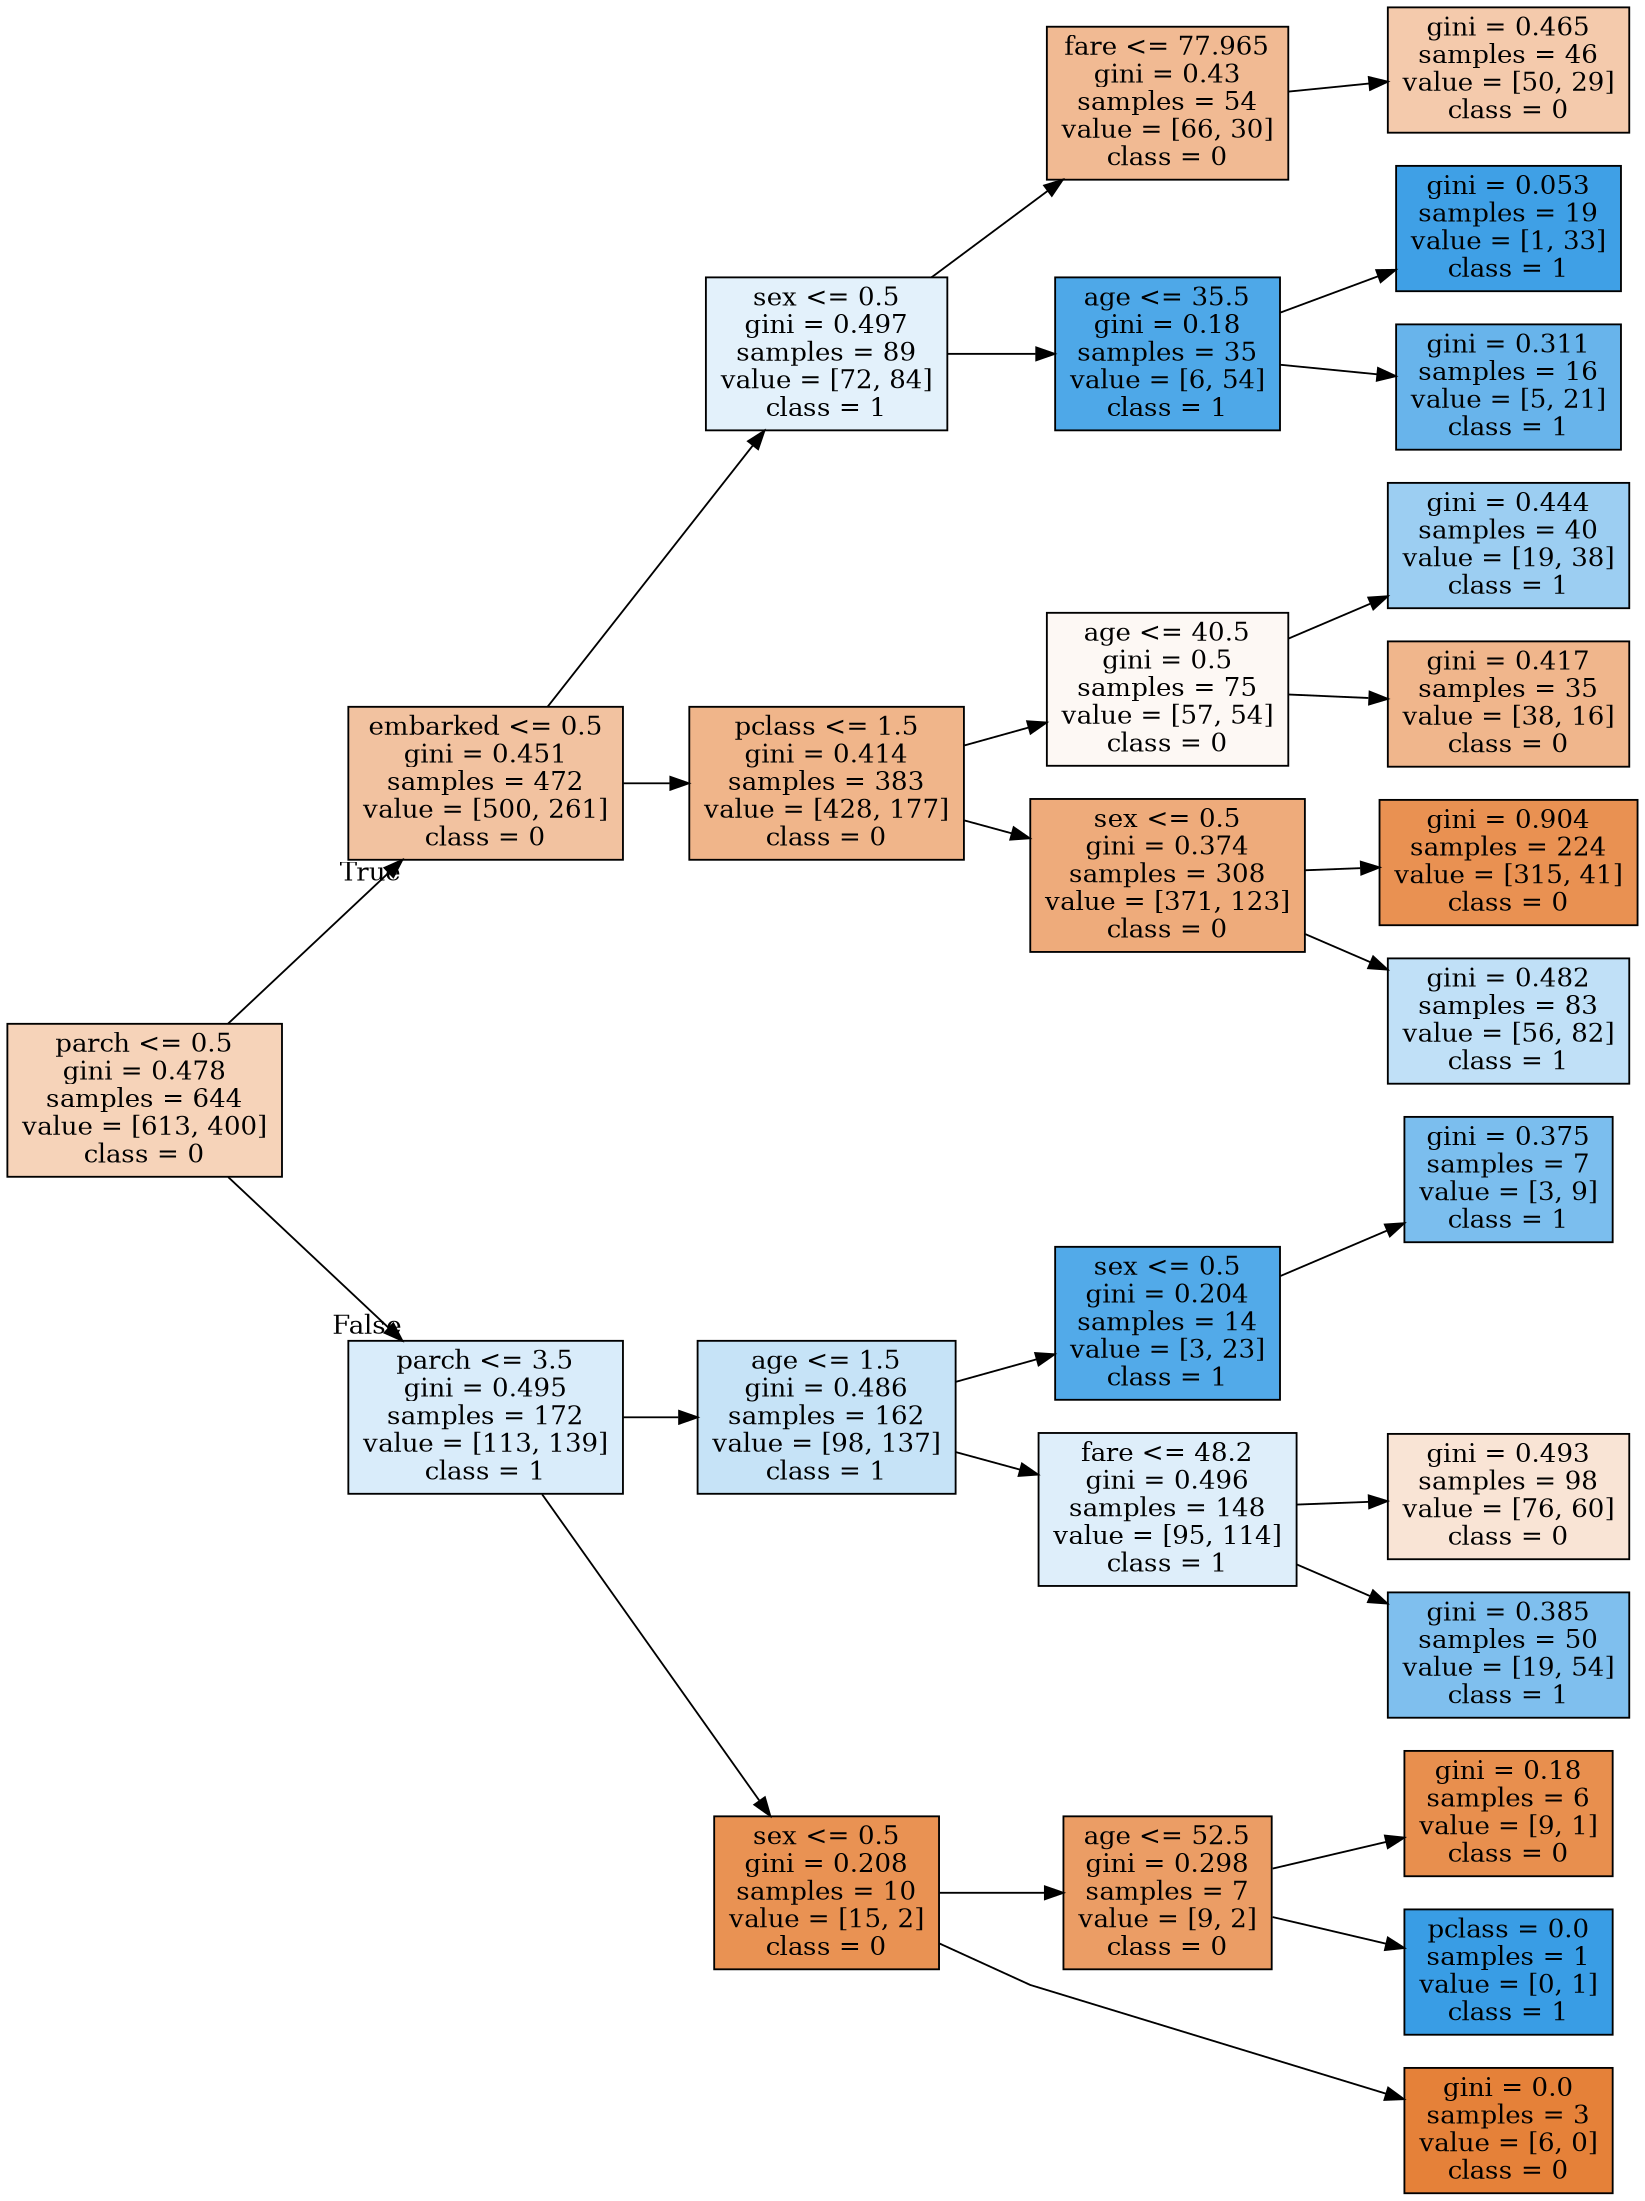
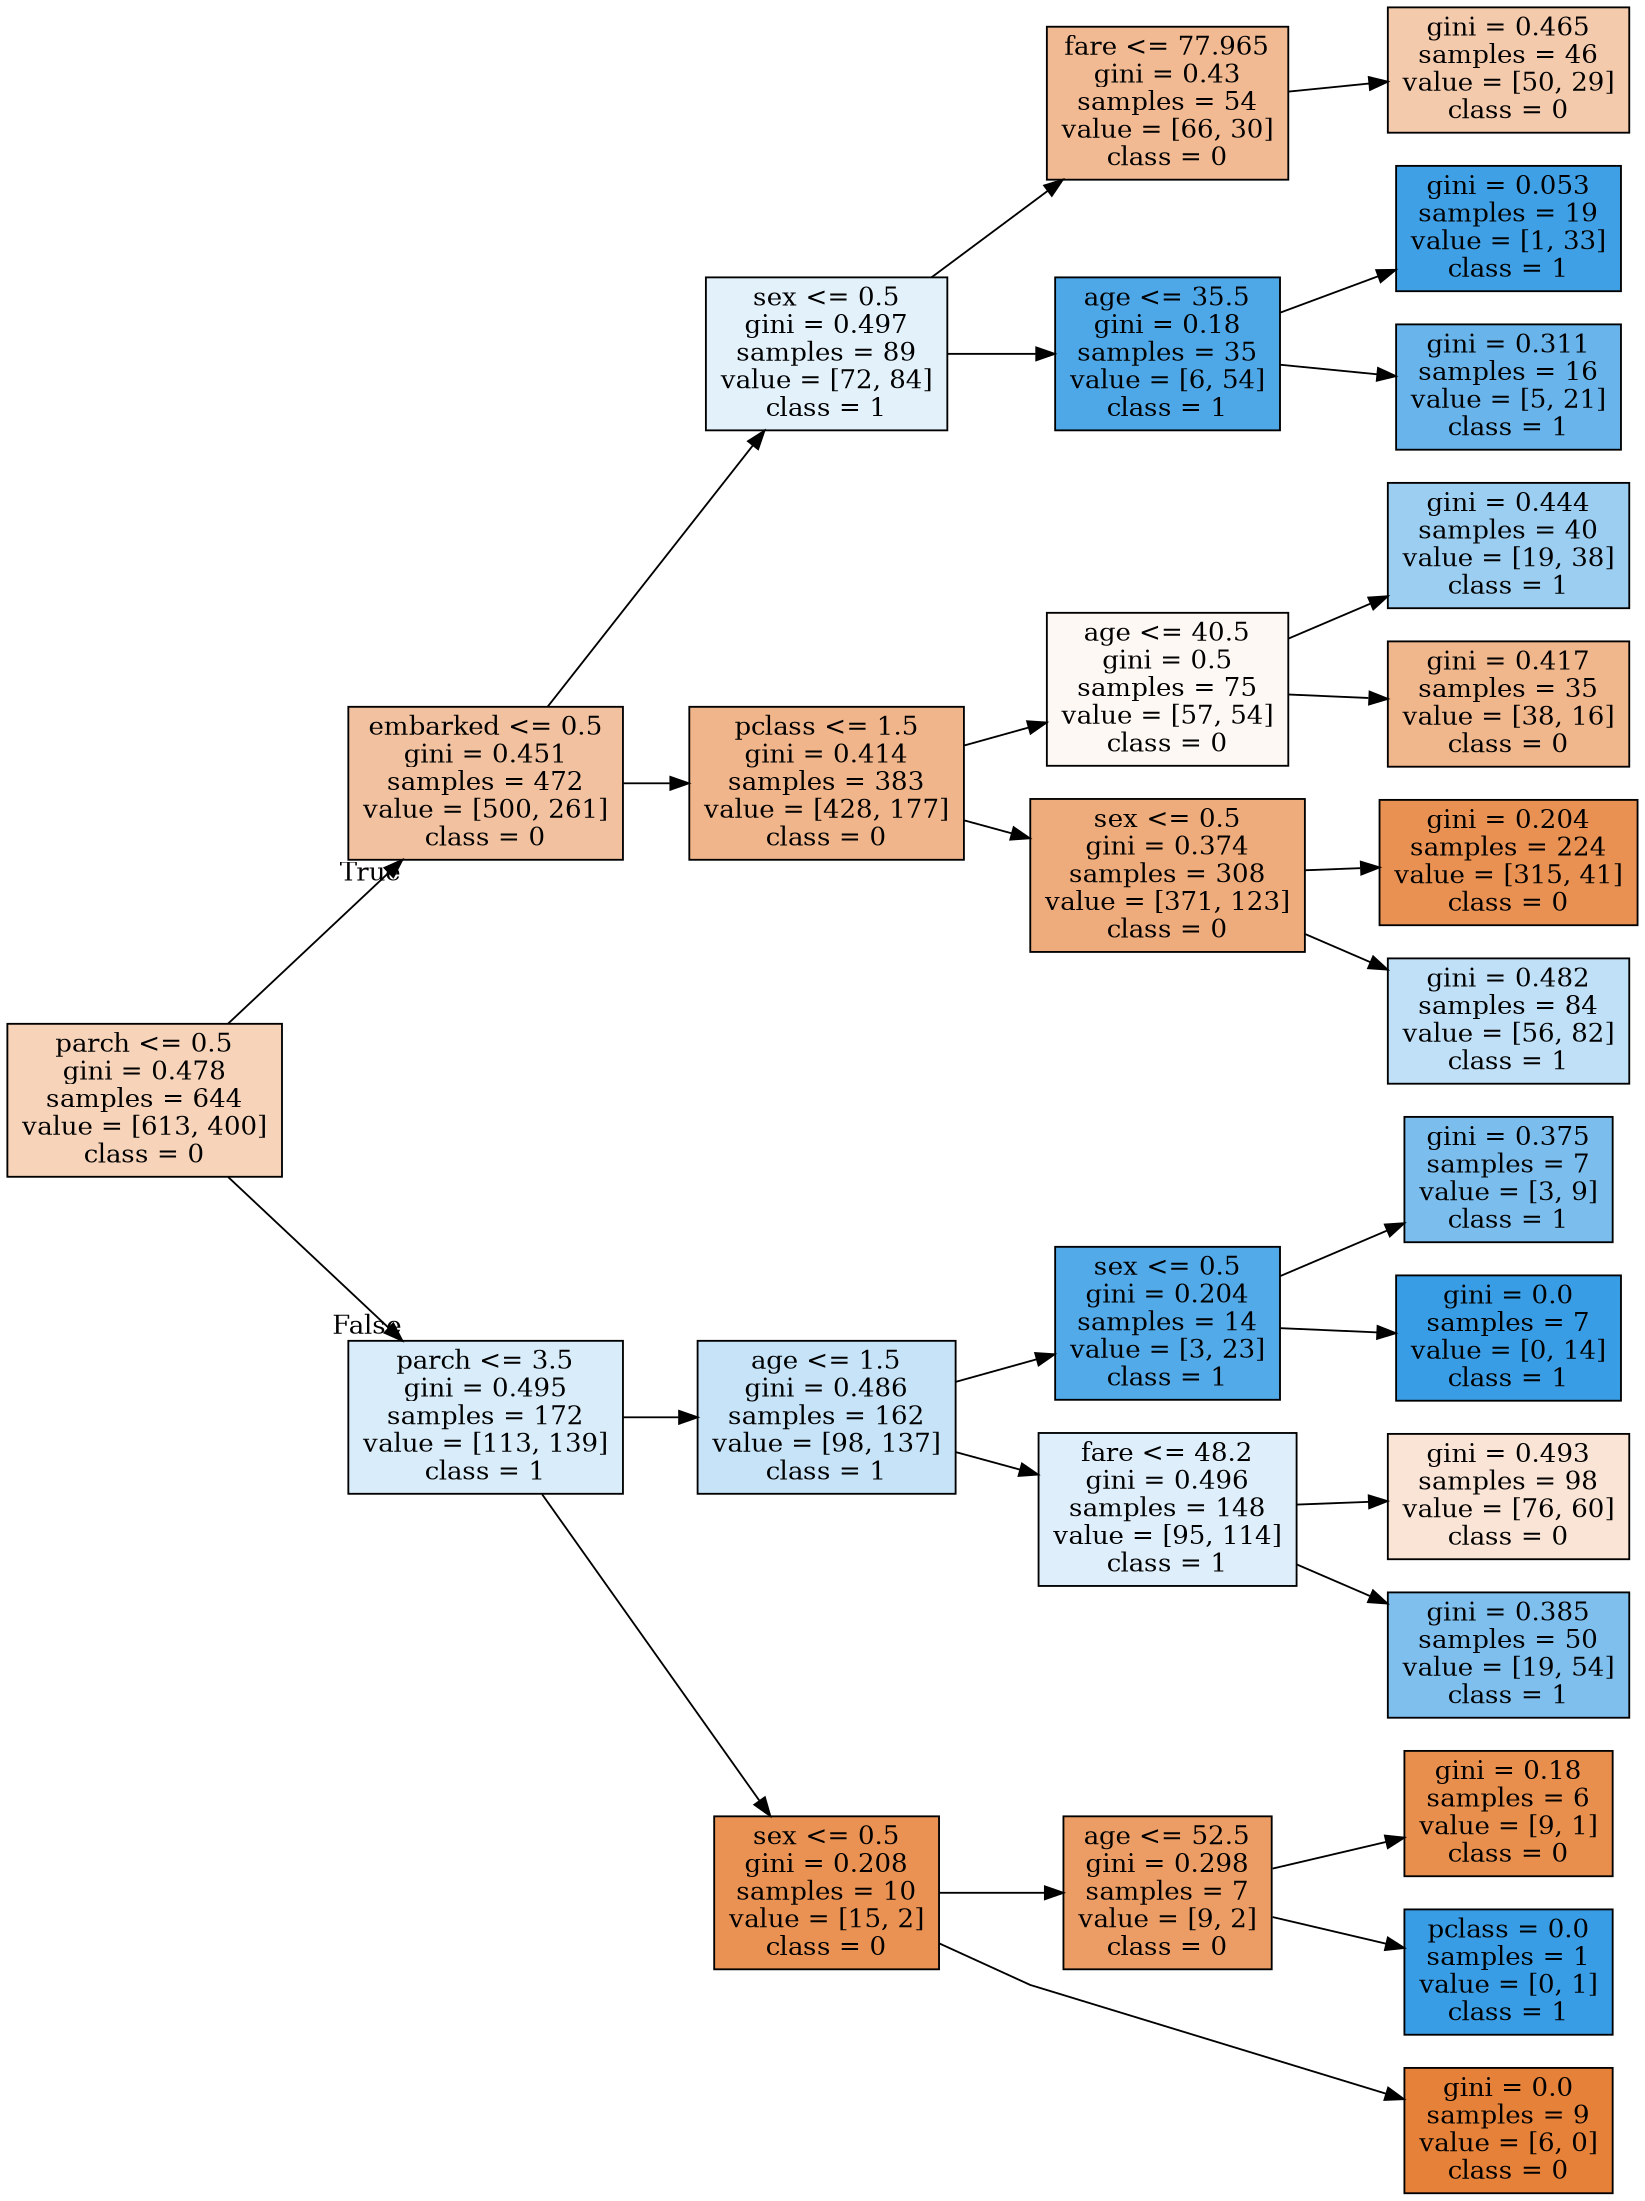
node "gini = 0.904 samples = 224 value = [315, 41] class = 0": label "gini = 0.904 samples = 224 value = [315, 41] class = 0" -> "gini = 0.204 samples = 224 value = [315, 41] class = 0"
node "gini = 0.482 samples = 83 value = [56, 82] class = 1": label "gini = 0.482 samples = 83 value = [56, 82] class = 1" -> "gini = 0.482 samples = 84 value = [56, 82] class = 1"
node "gini = 0.0 samples = 7 value = [0, 14] class = 1": added
node "gini = 0.0 samples = 3 value = [6, 0] class = 0": label "gini = 0.0 samples = 3 value = [6, 0] class = 0" -> "gini = 0.0 samples = 9 value = [6, 0] class = 0"
